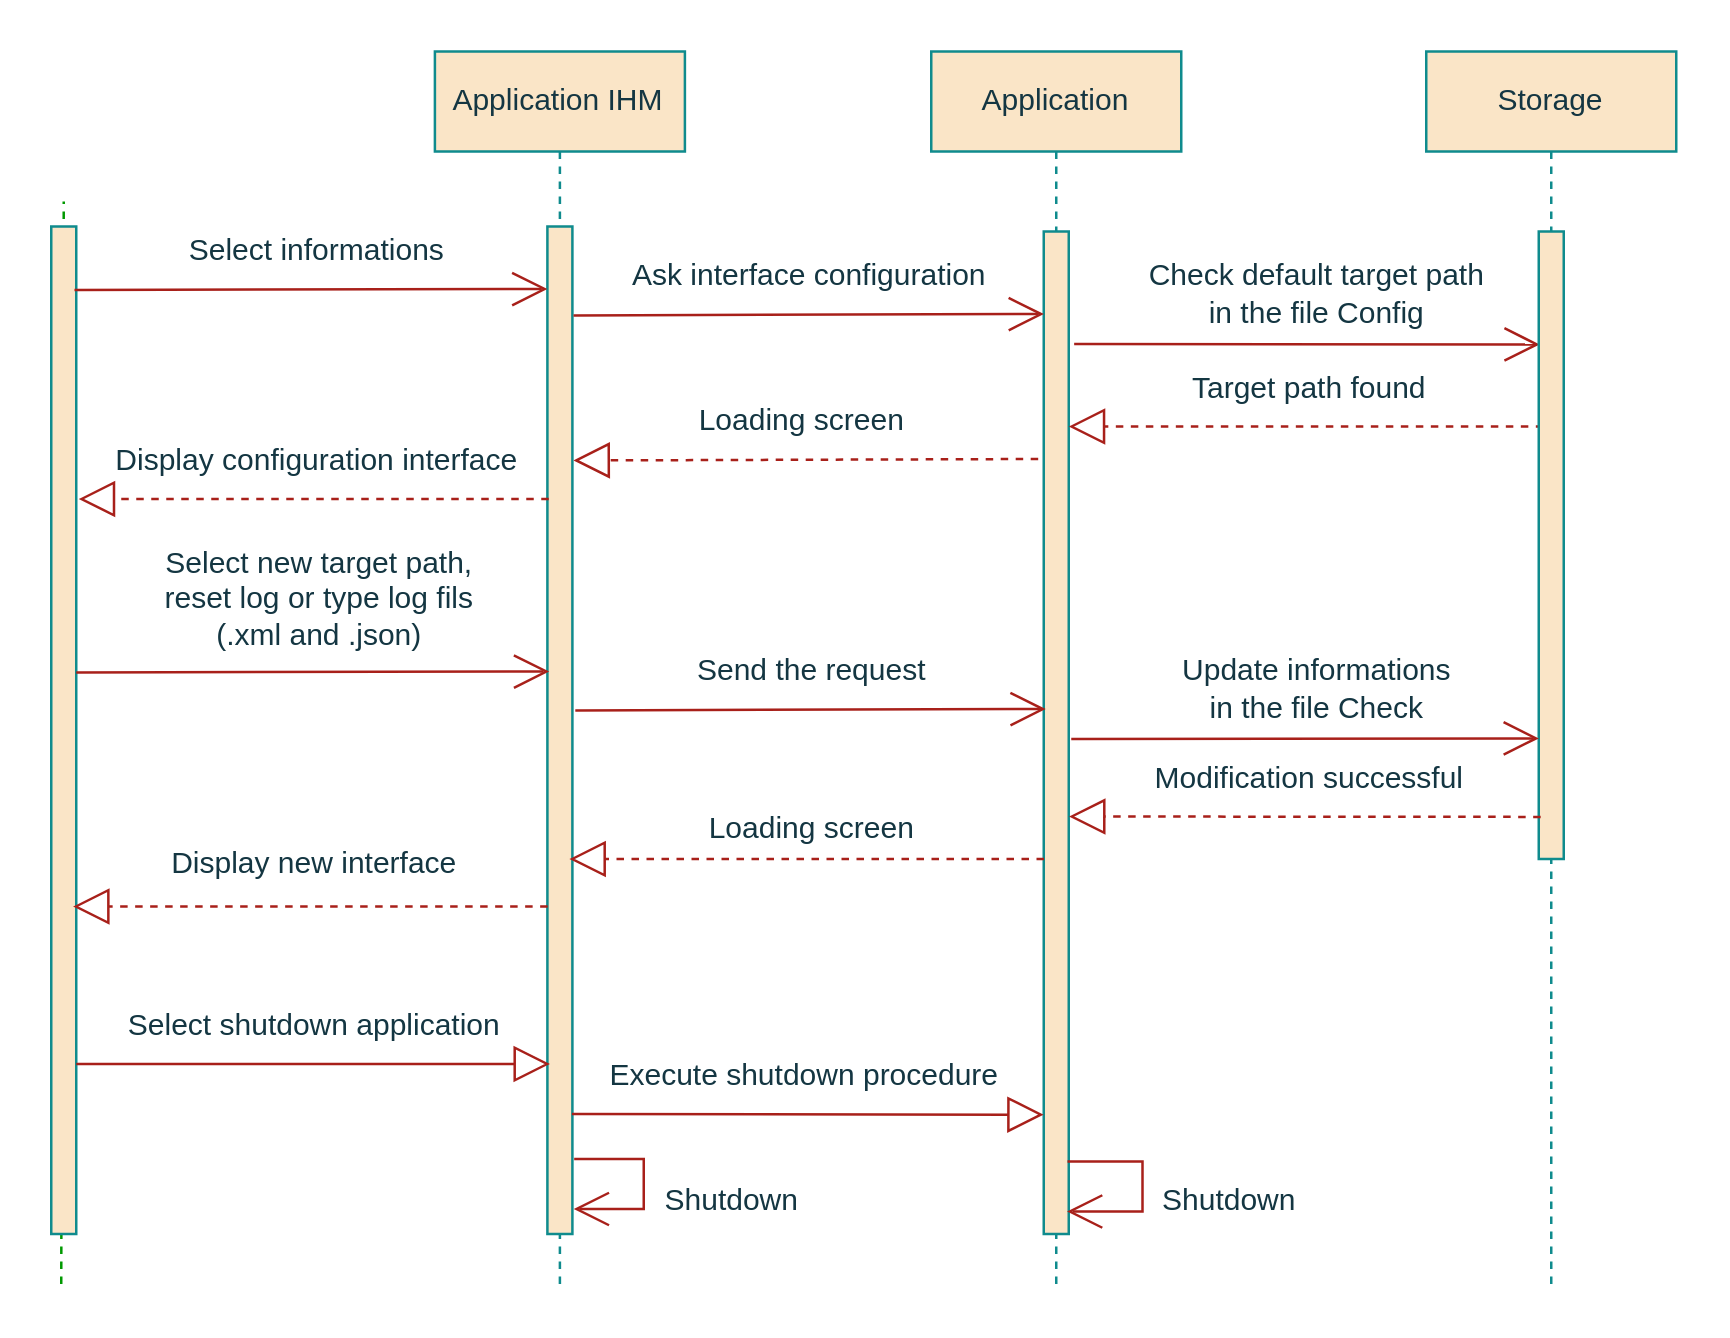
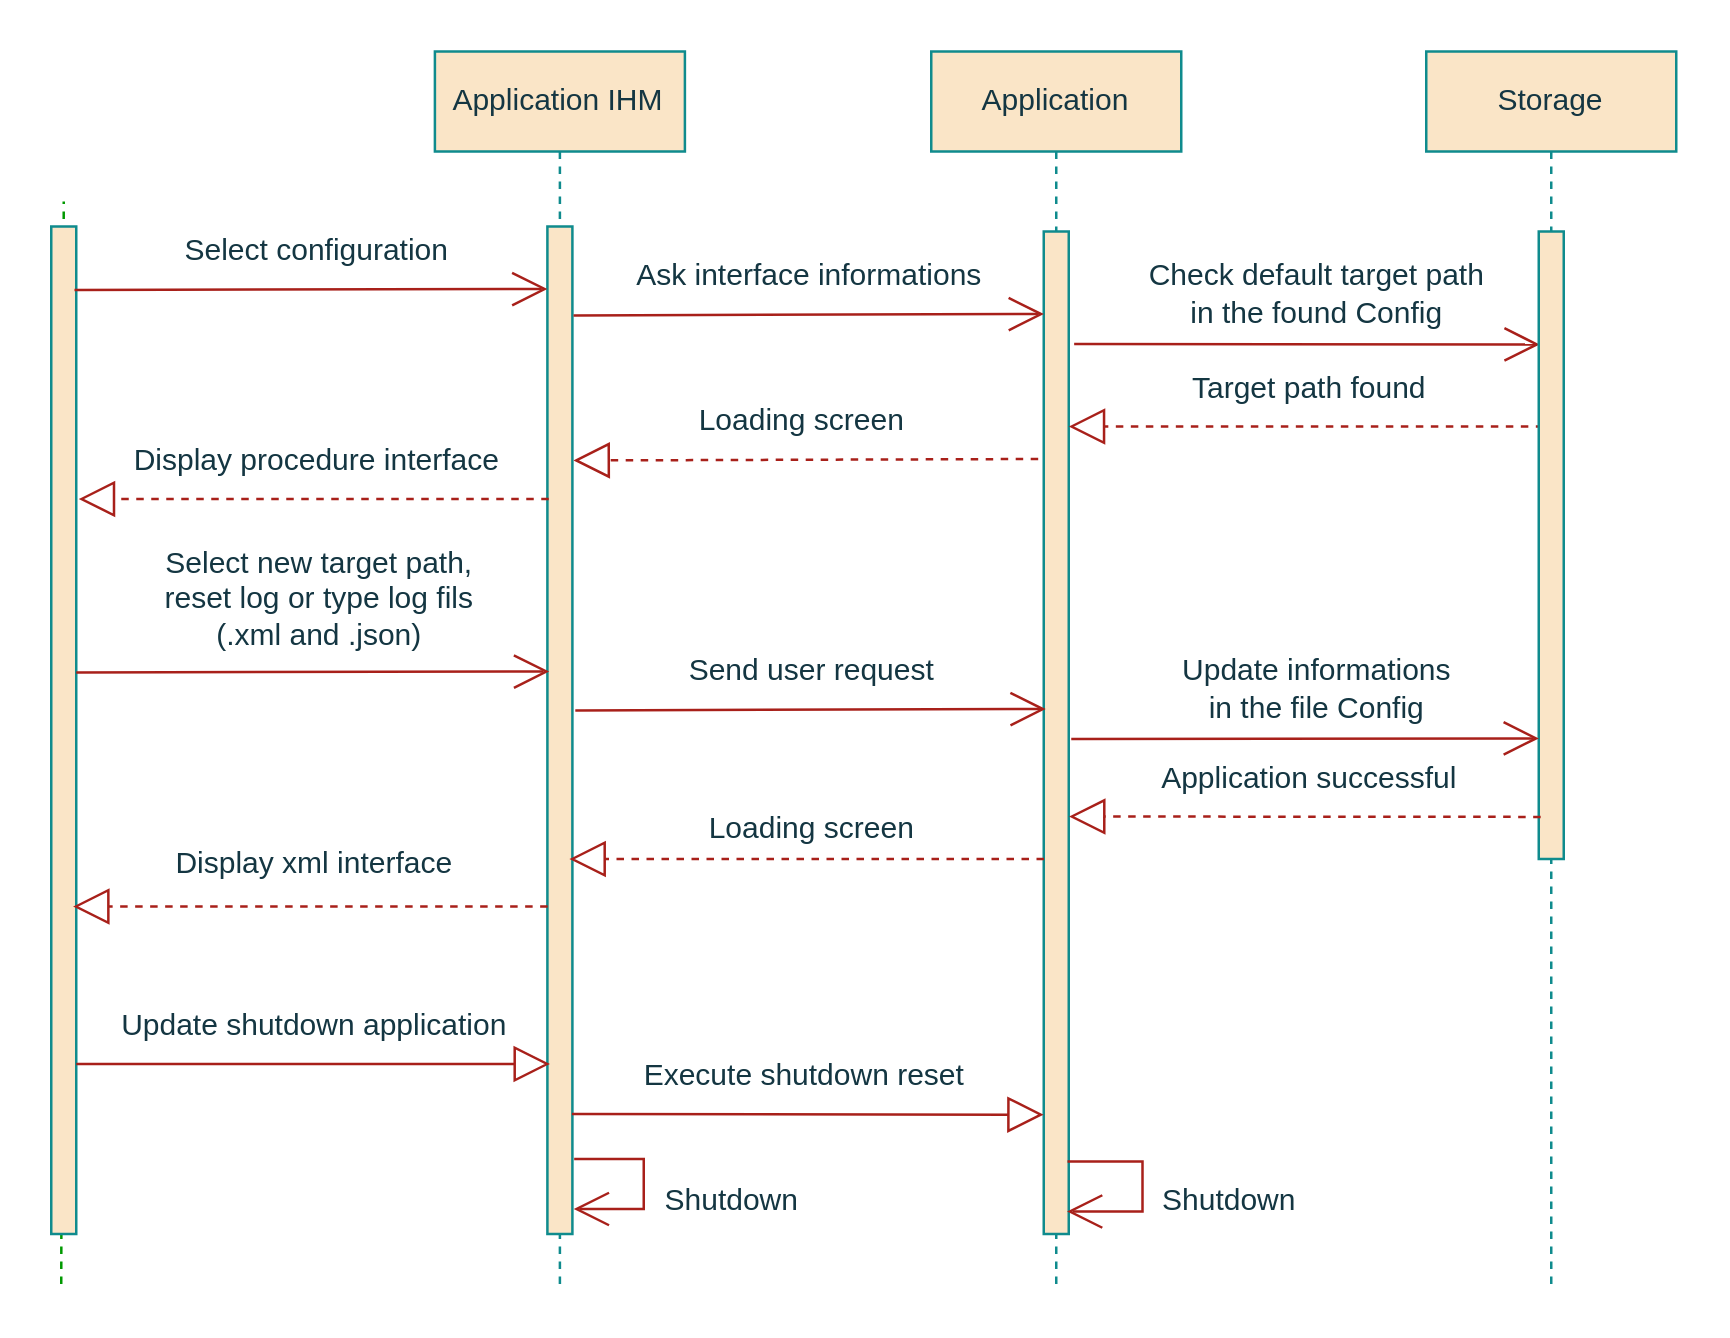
node "Select informations": label "Select informations" -> "Select configuration"
node "Ask interface configuration": label "Ask interface configuration" -> "Ask interface informations"
node "Check default target path in the file Config": label "Check default target path in the file Config" -> "Check default target path in the found Config"
node "Display configuration interface": label "Display configuration interface" -> "Display procedure interface"
node "Send the request": label "Send the request" -> "Send user request"
node "Update informations in the file Check": label "Update informations in the file Check" -> "Update informations in the file Config"
node "Modification successful": label "Modification successful" -> "Application successful"
node "Display new interface": label "Display new interface" -> "Display xml interface"
node "Select shutdown application": label "Select shutdown application" -> "Update shutdown application"
node "Execute shutdown procedure": label "Execute shutdown procedure" -> "Execute shutdown reset"
